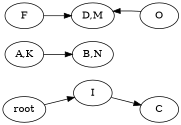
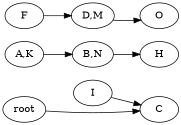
edge "O" -> "D,M": reversed
node "H": added
edge "root" -> "I": now "root" -> "C"
